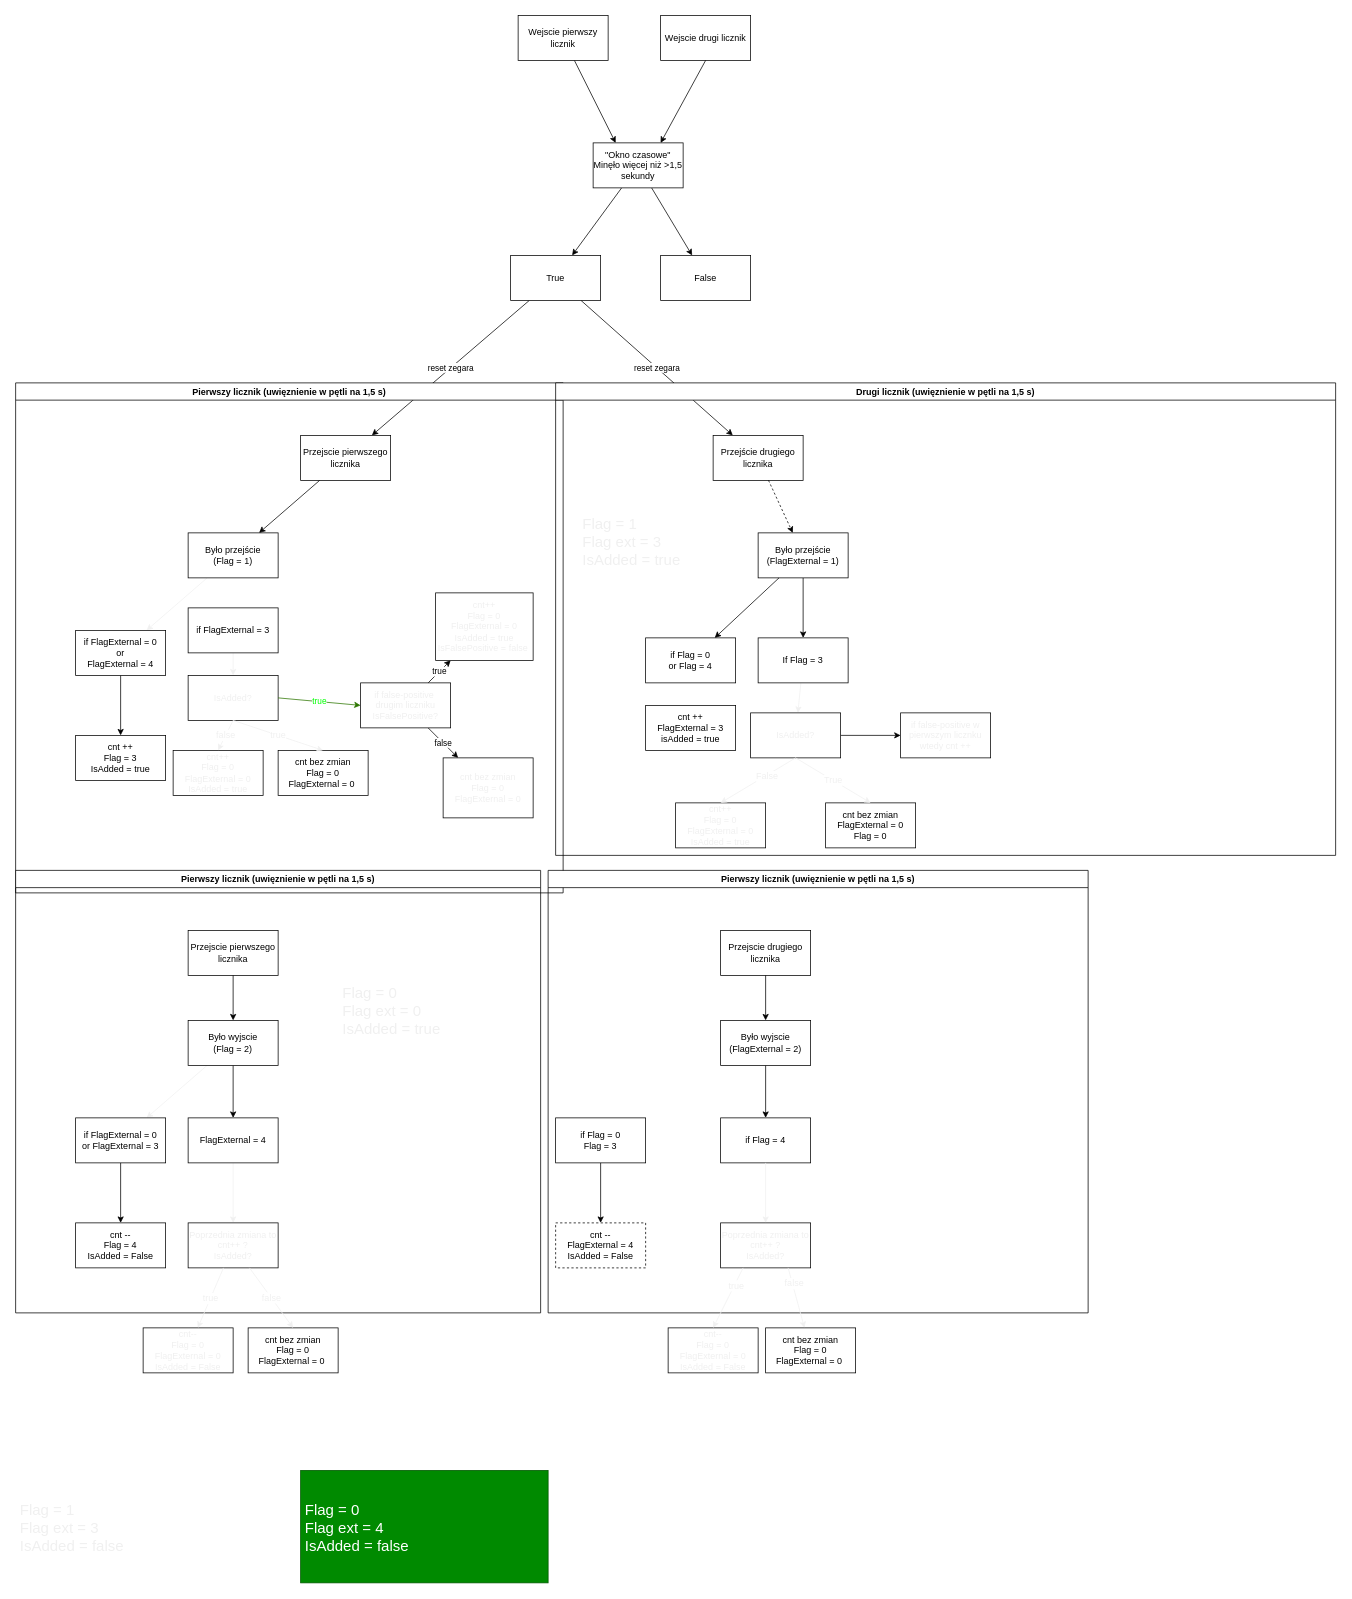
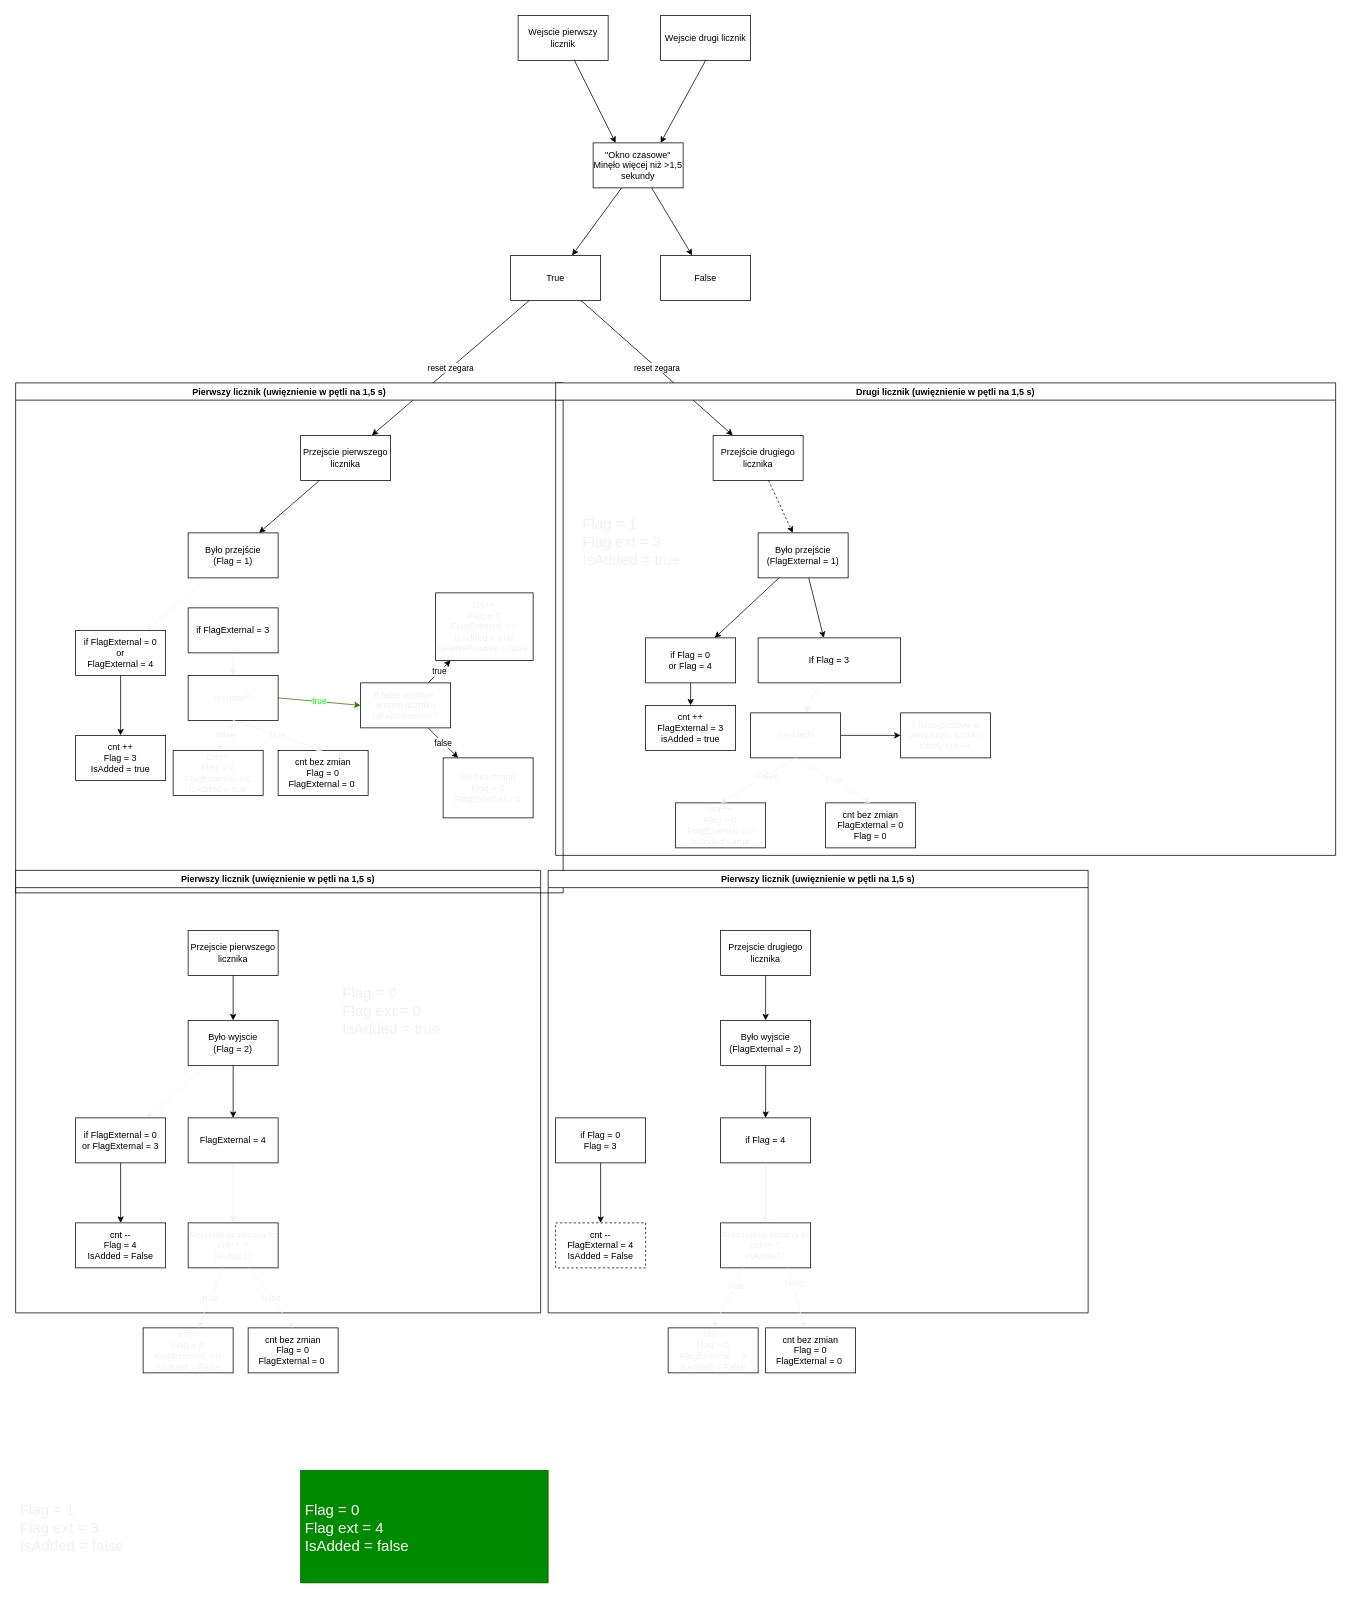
node "If Flag = 3": size 90x45 -> 143x45
edge "if Flag = 0 or Flag = 4" -> "cnt ++ FlagExternal = 3 isAdded = true": added
